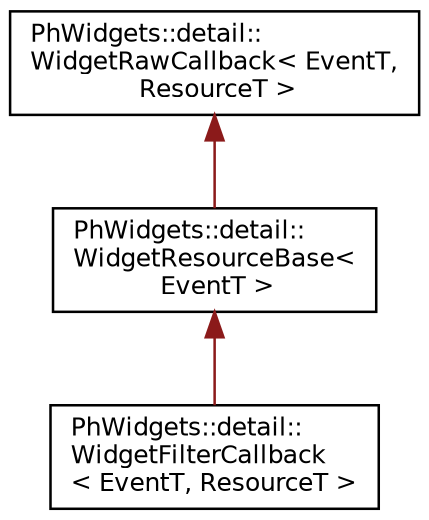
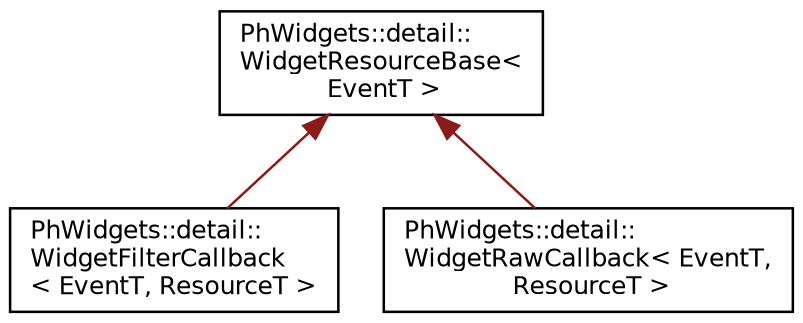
edge "PhWidgets::detail:: WidgetResourceBase< EventT >" -> "PhWidgets::detail:: WidgetRawCallback< EventT, ResourceT >": reversed
